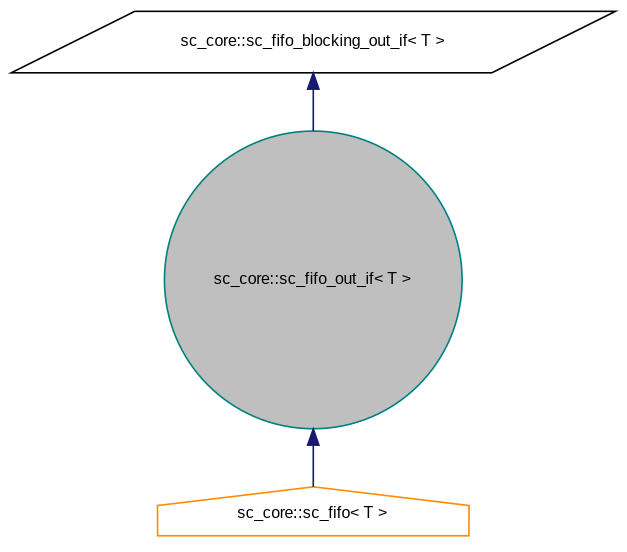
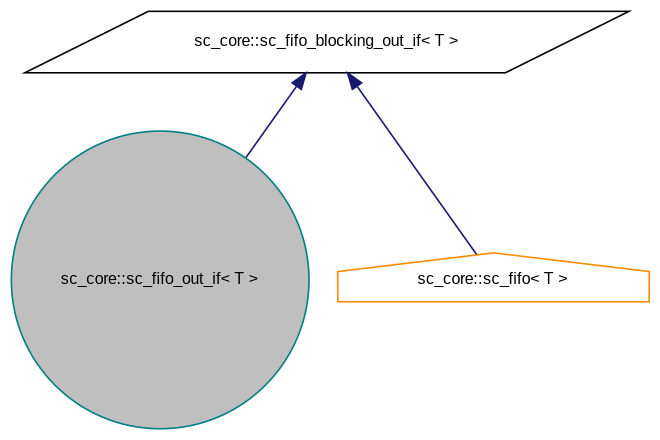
edge "sc_core::sc_fifo< T >" -> "sc_core::sc_fifo_out_if< T >": now "sc_core::sc_fifo< T >" -> "sc_core::sc_fifo_blocking_out_if< T >"
